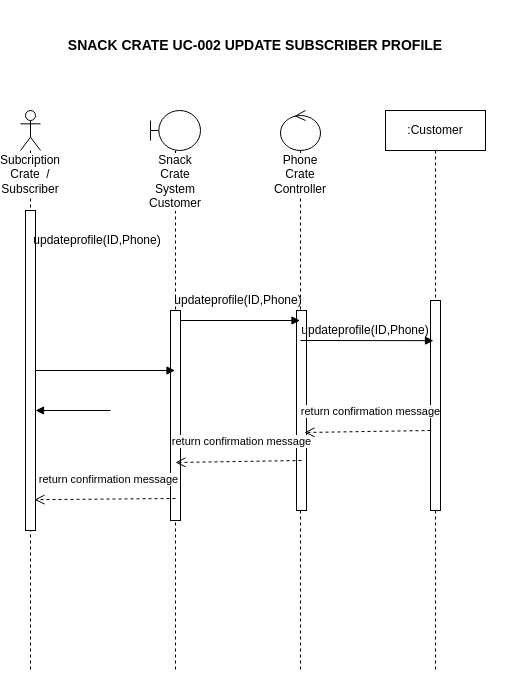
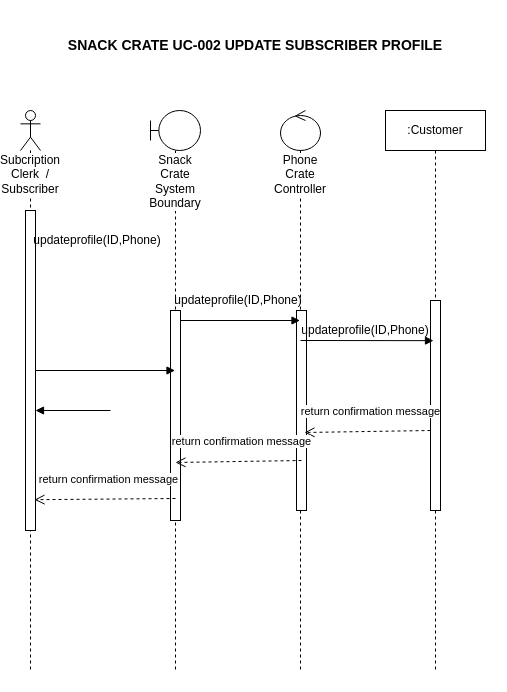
node "Snack Crate System Customer": label "Snack Crate System Customer" -> "Snack Crate System Boundary"
node "Subcription Crate / Subscriber": label "Subcription Crate / Subscriber" -> "Subcription Clerk / Subscriber"
